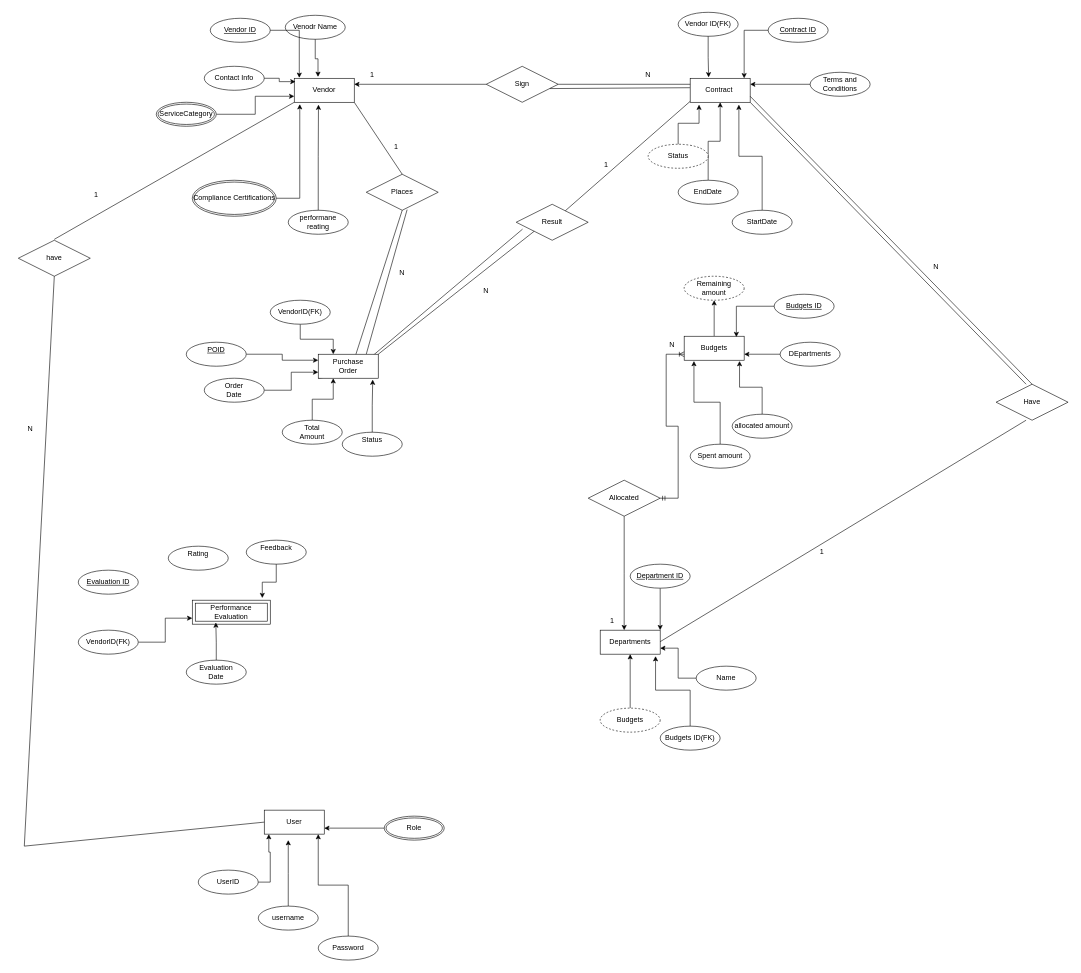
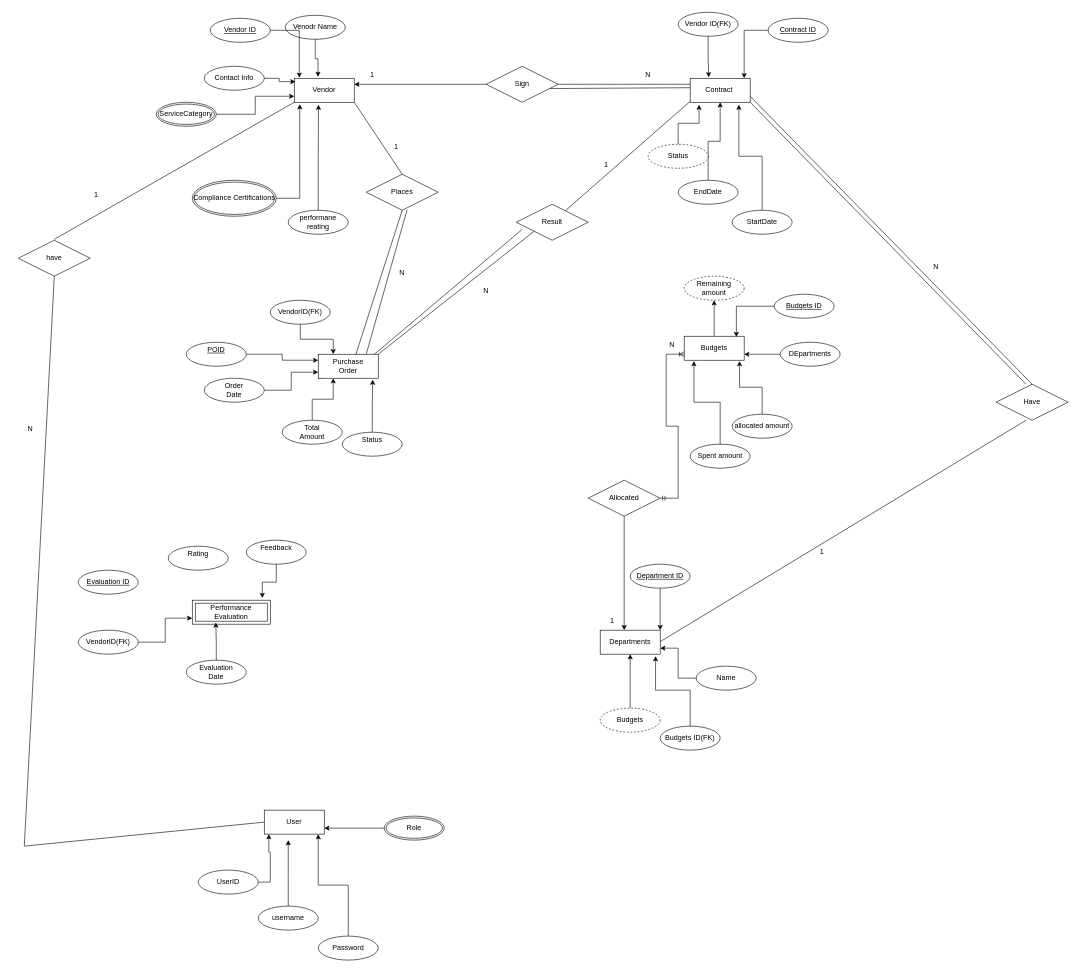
edge "Terms and Conditions" -> "Contract": removed
node "Terms and Conditions": removed
